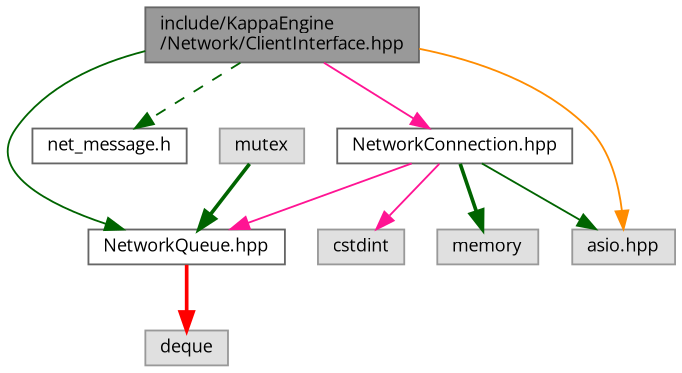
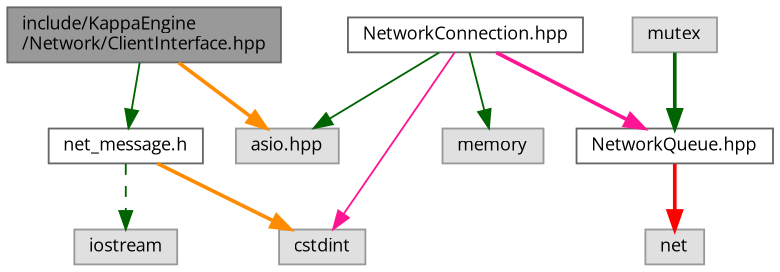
edge "include/KappaEngine /Network/ClientInterface.hpp" -> "net_message.h": style dashed -> solid
edge "include/KappaEngine /Network/ClientInterface.hpp" -> "NetworkConnection.hpp": removed
edge "include/KappaEngine /Network/ClientInterface.hpp" -> "asio.hpp": style solid -> bold
edge "include/KappaEngine /Network/ClientInterface.hpp" -> "NetworkQueue.hpp": removed
edge "NetworkConnection.hpp" -> "memory": style bold -> solid
edge "net_message.h" -> "cstdint": added
edge "NetworkConnection.hpp" -> "NetworkQueue.hpp": style solid -> bold
node "iostream": added
node "deque": label "deque" -> "net"
